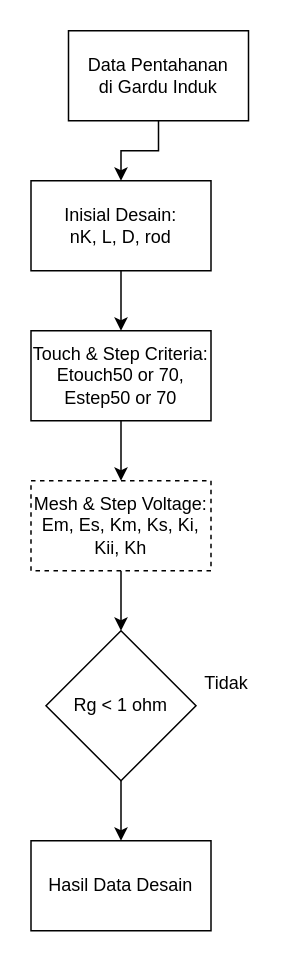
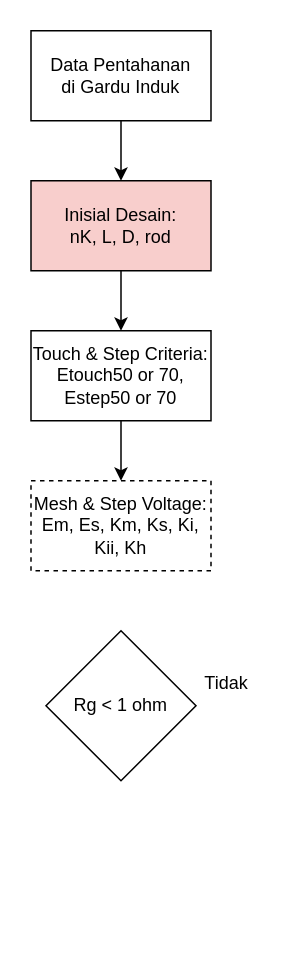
node "Data Pentahanan di Gardu Induk": moved (158, 76) -> (121, 76)
node "Inisial Desain: nK, L, D, rod": fillcolor #ffffff -> #f8cecc
edge "Mesh & Step Voltage: Em, Es, Km, Ks, Ki, Kii, Kh" -> "Rg < 1 ohm": removed
edge "Rg < 1 ohm" -> "Hasil Data Desain": removed
node "Hasil Data Desain": removed
